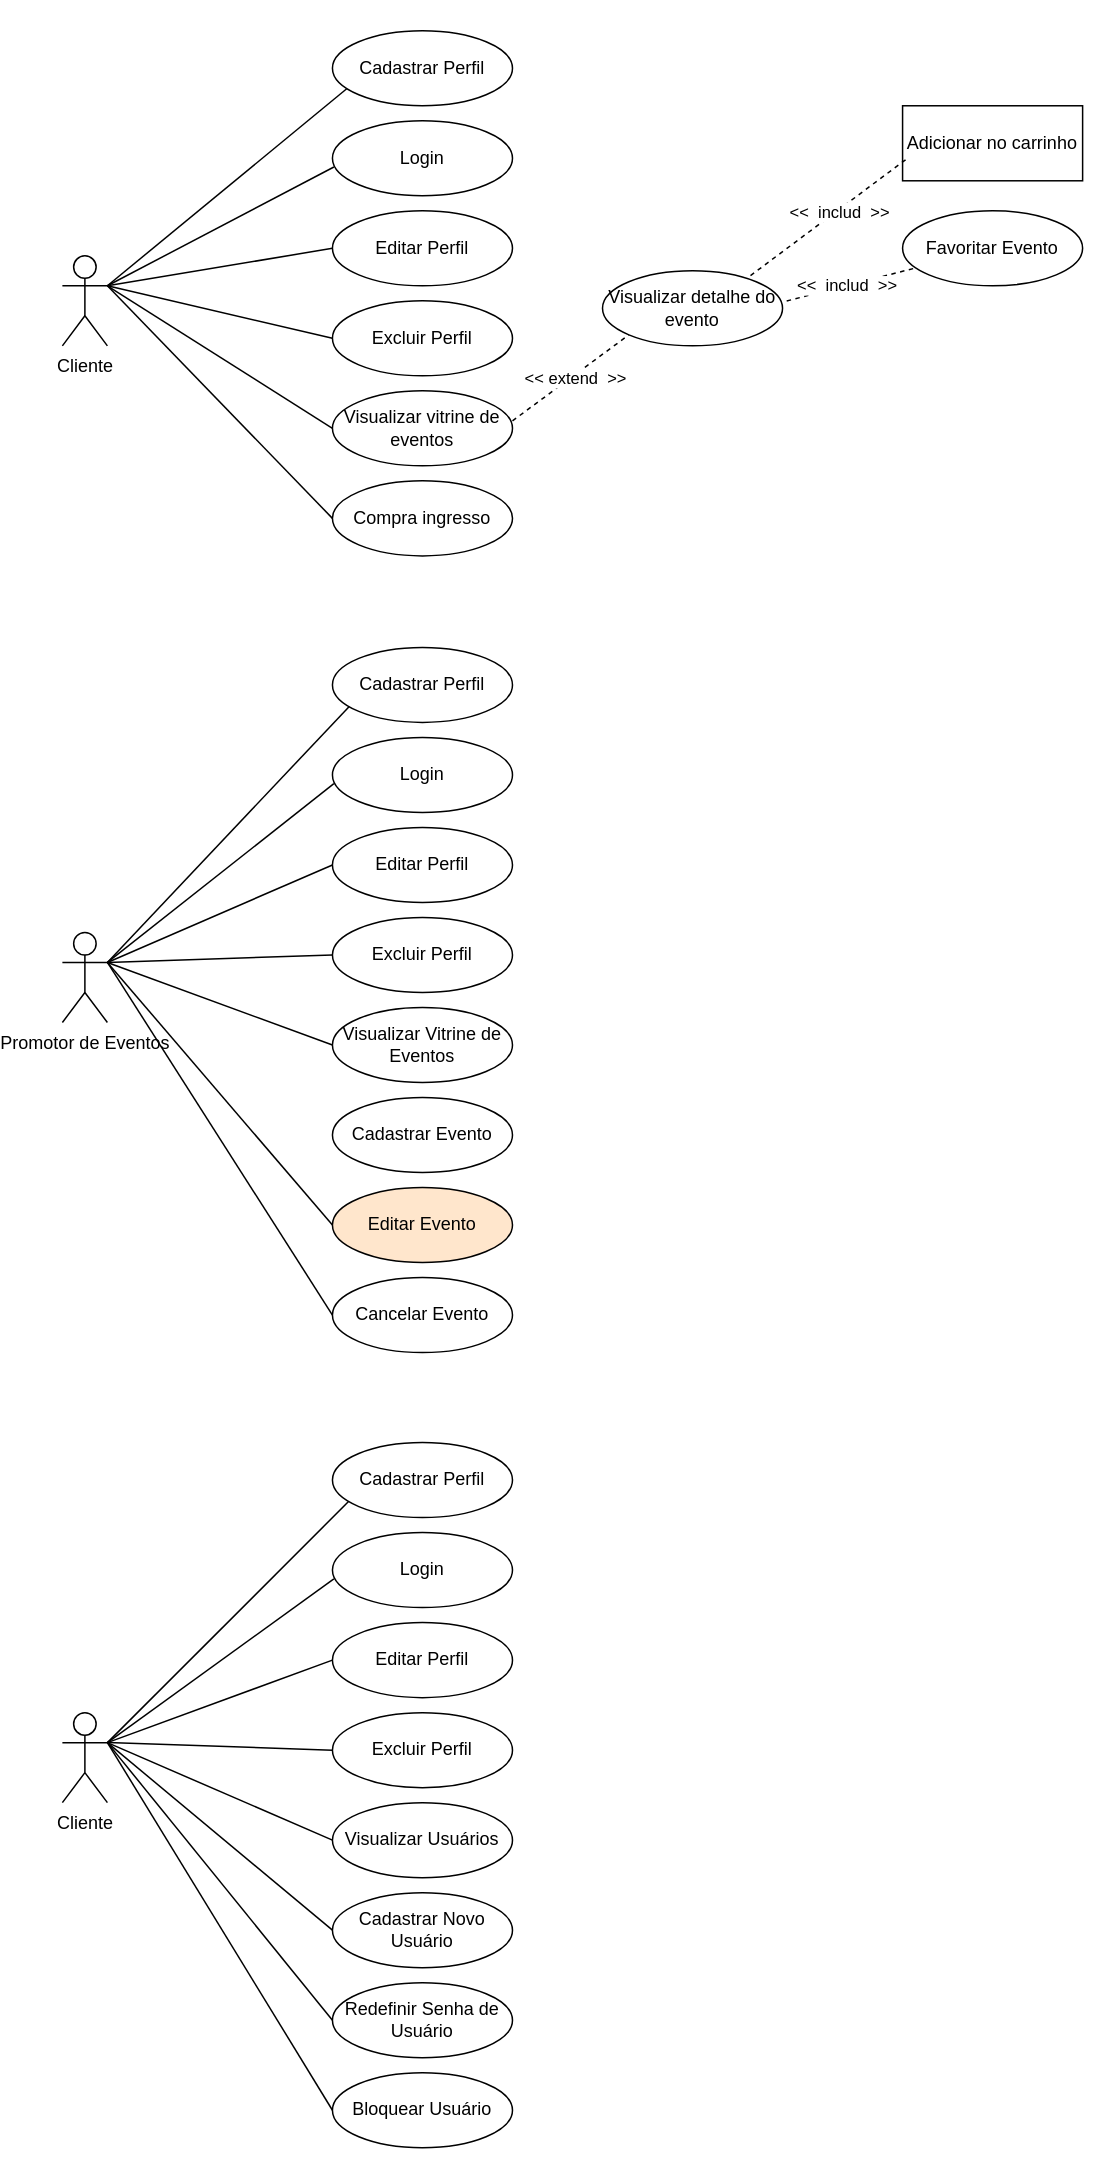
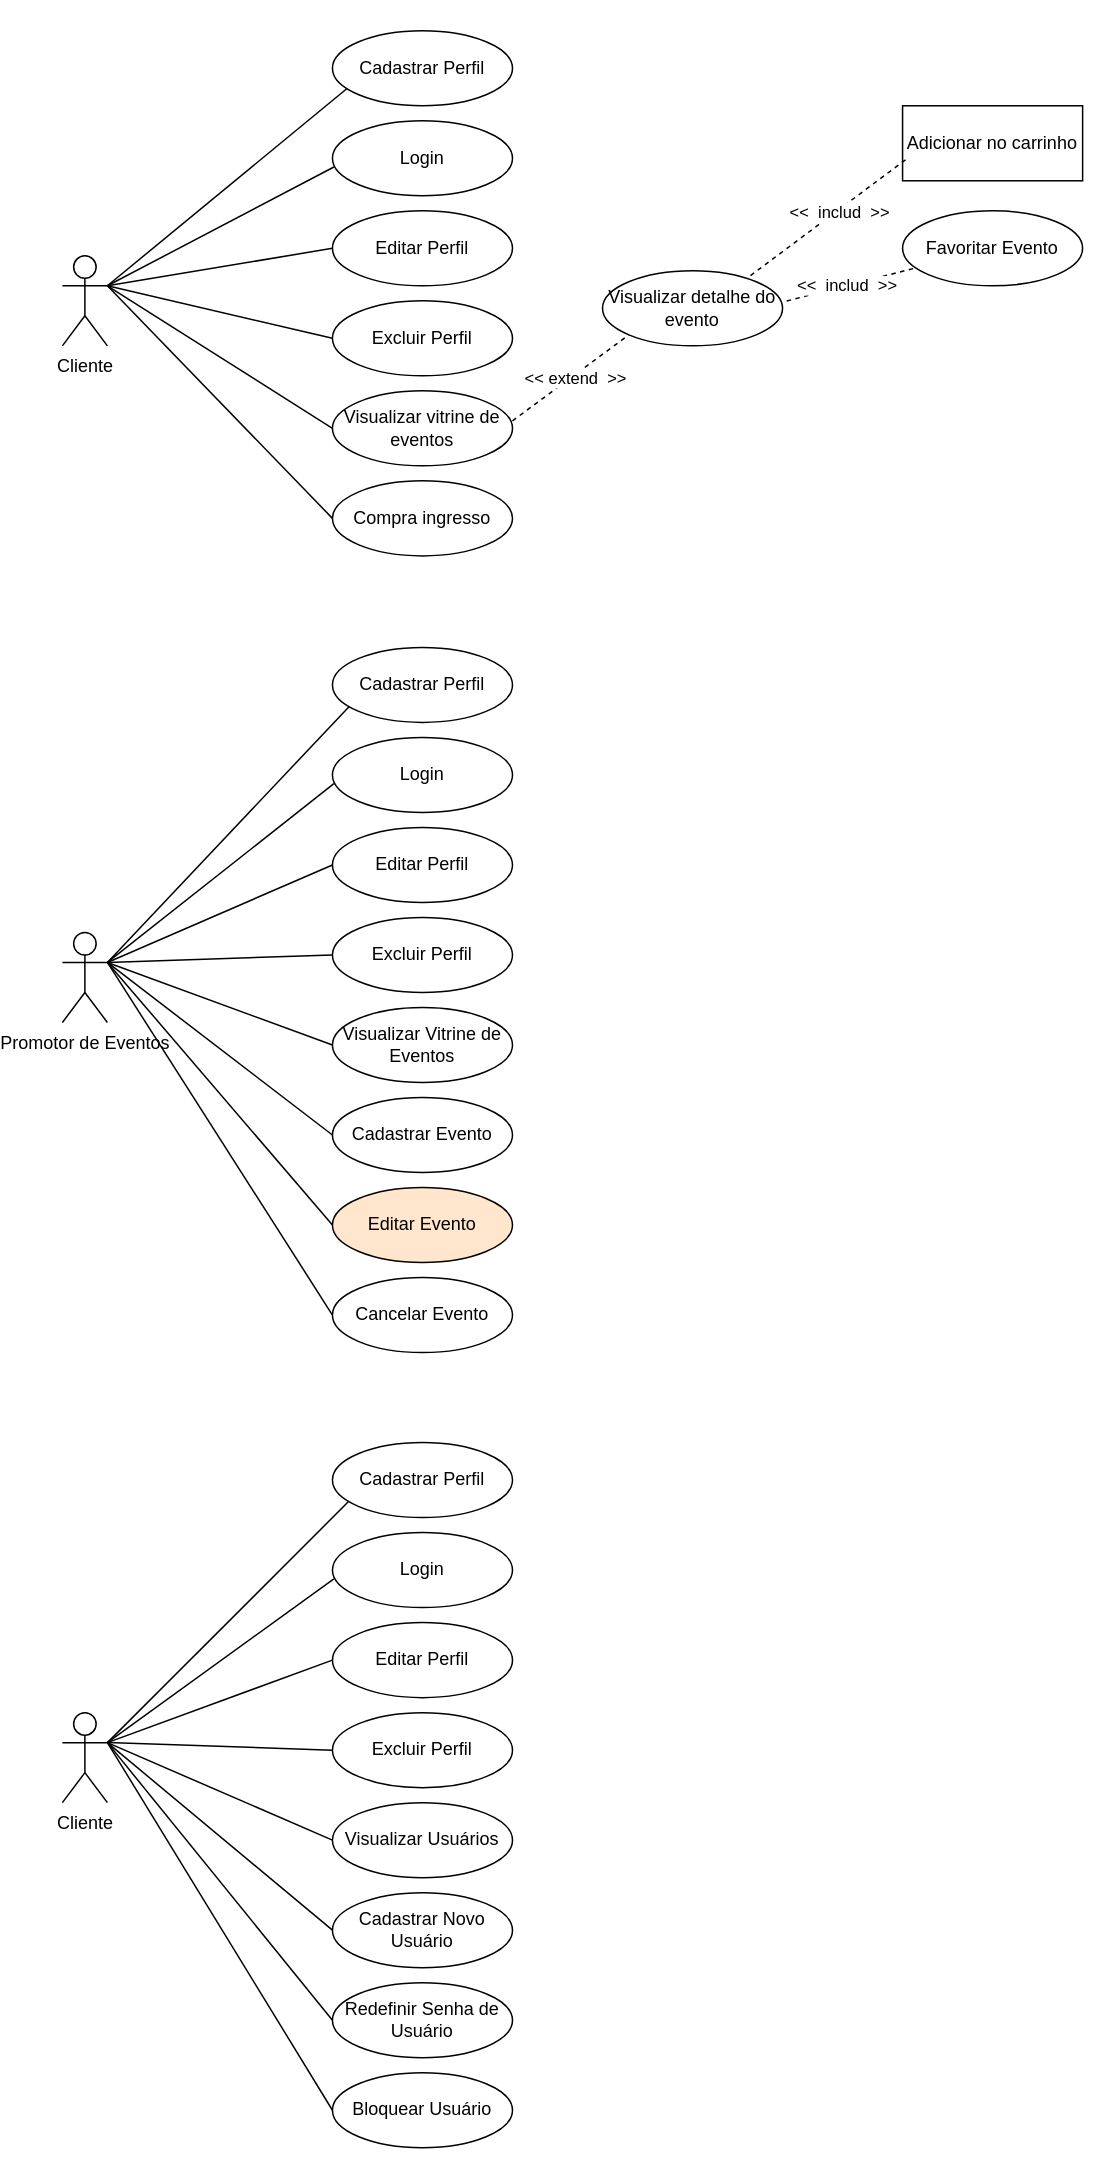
edge "Promotor de Eventos" -- "Cadastrar Evento": added
